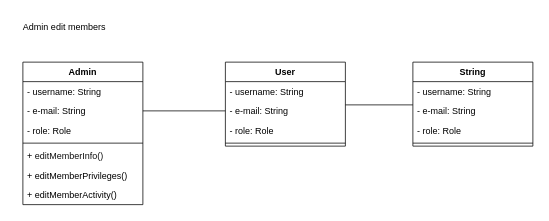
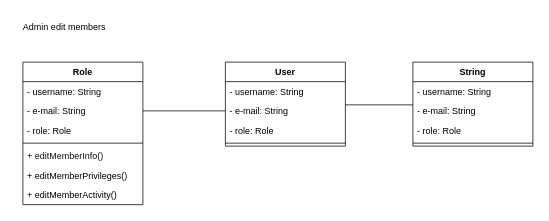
node "Admin": label "Admin" -> "Role"
